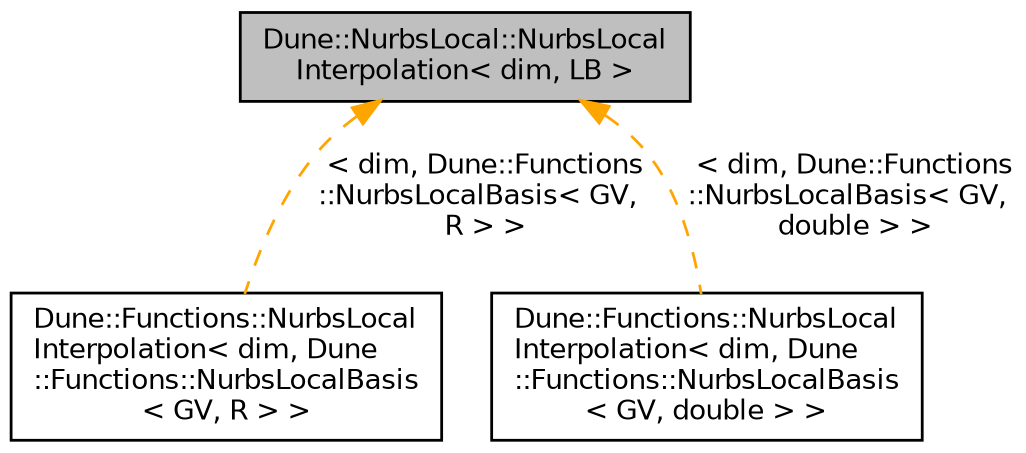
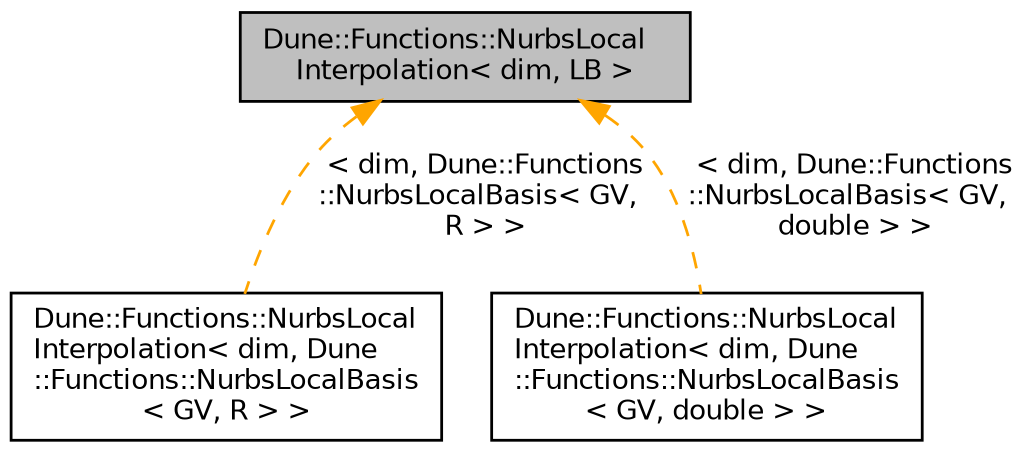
node "Dune::NurbsLocal::NurbsLocal Interpolation< dim, LB >": label "Dune::NurbsLocal::NurbsLocal Interpolation< dim, LB >" -> "Dune::Functions::NurbsLocal Interpolation< dim, LB >"
